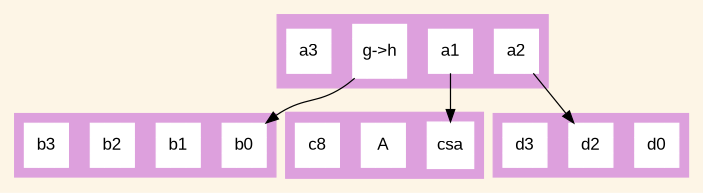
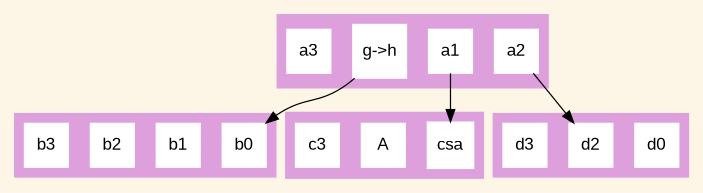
node "c8": label "c8" -> "c3"
